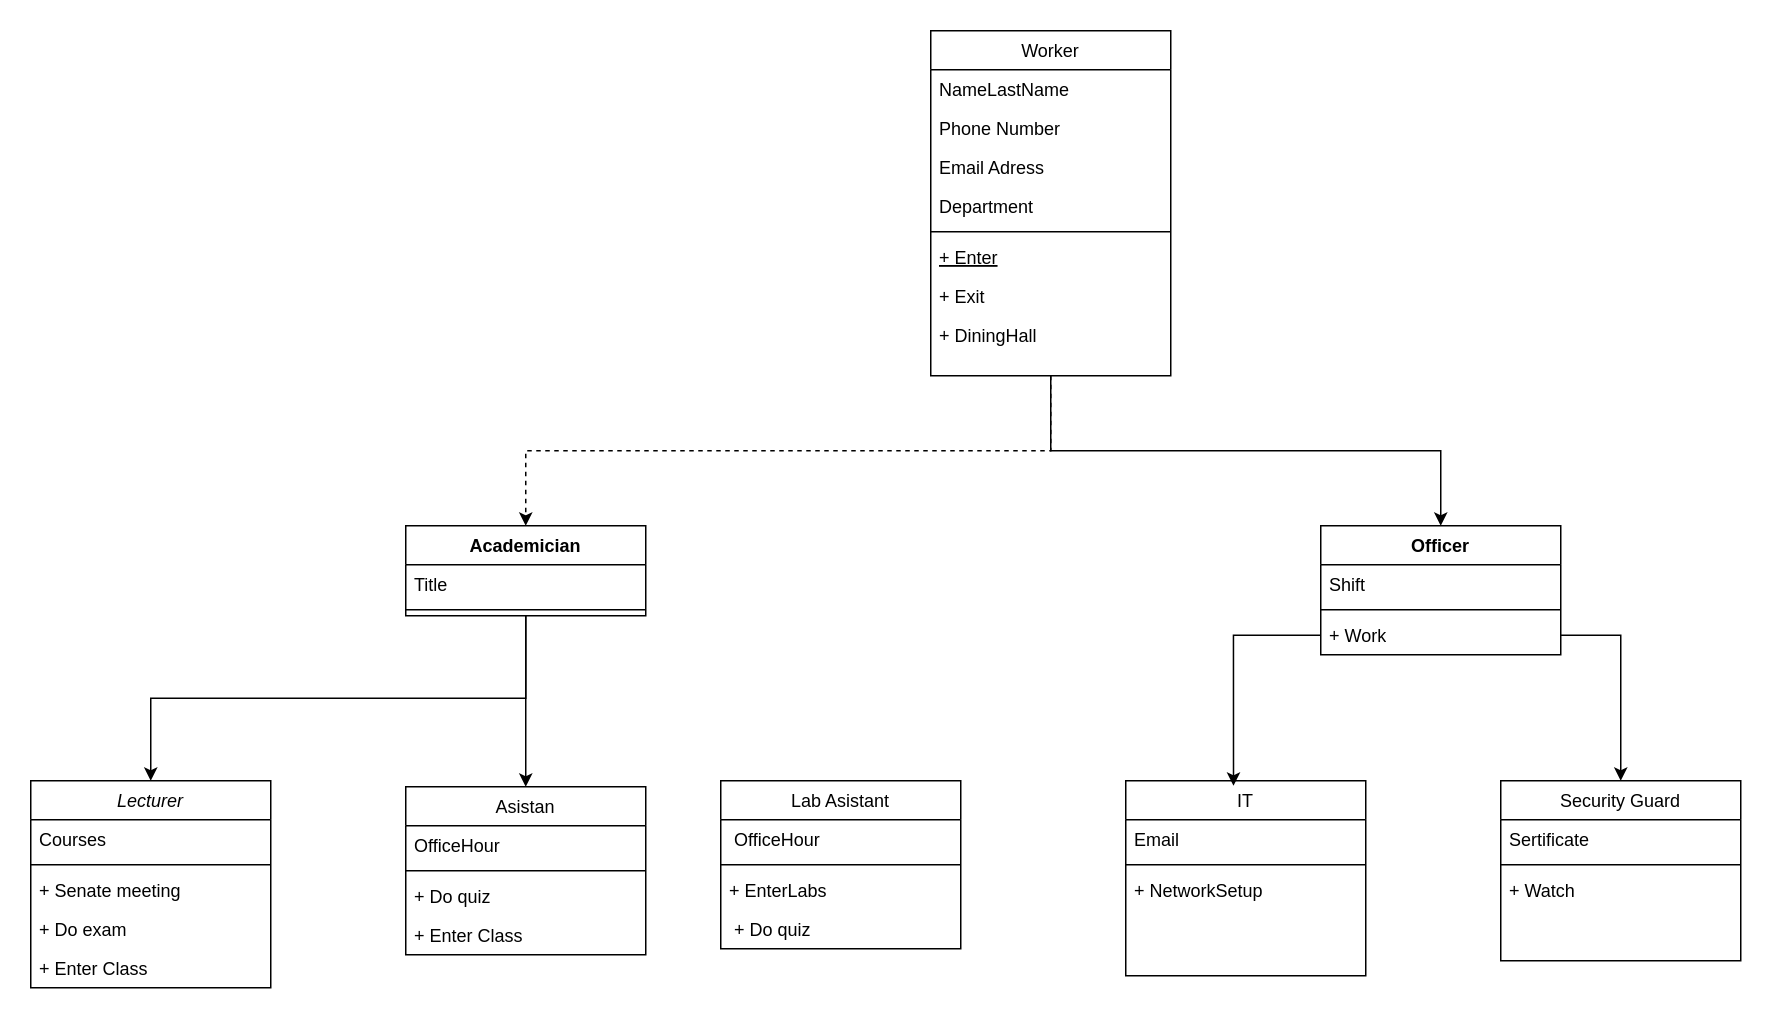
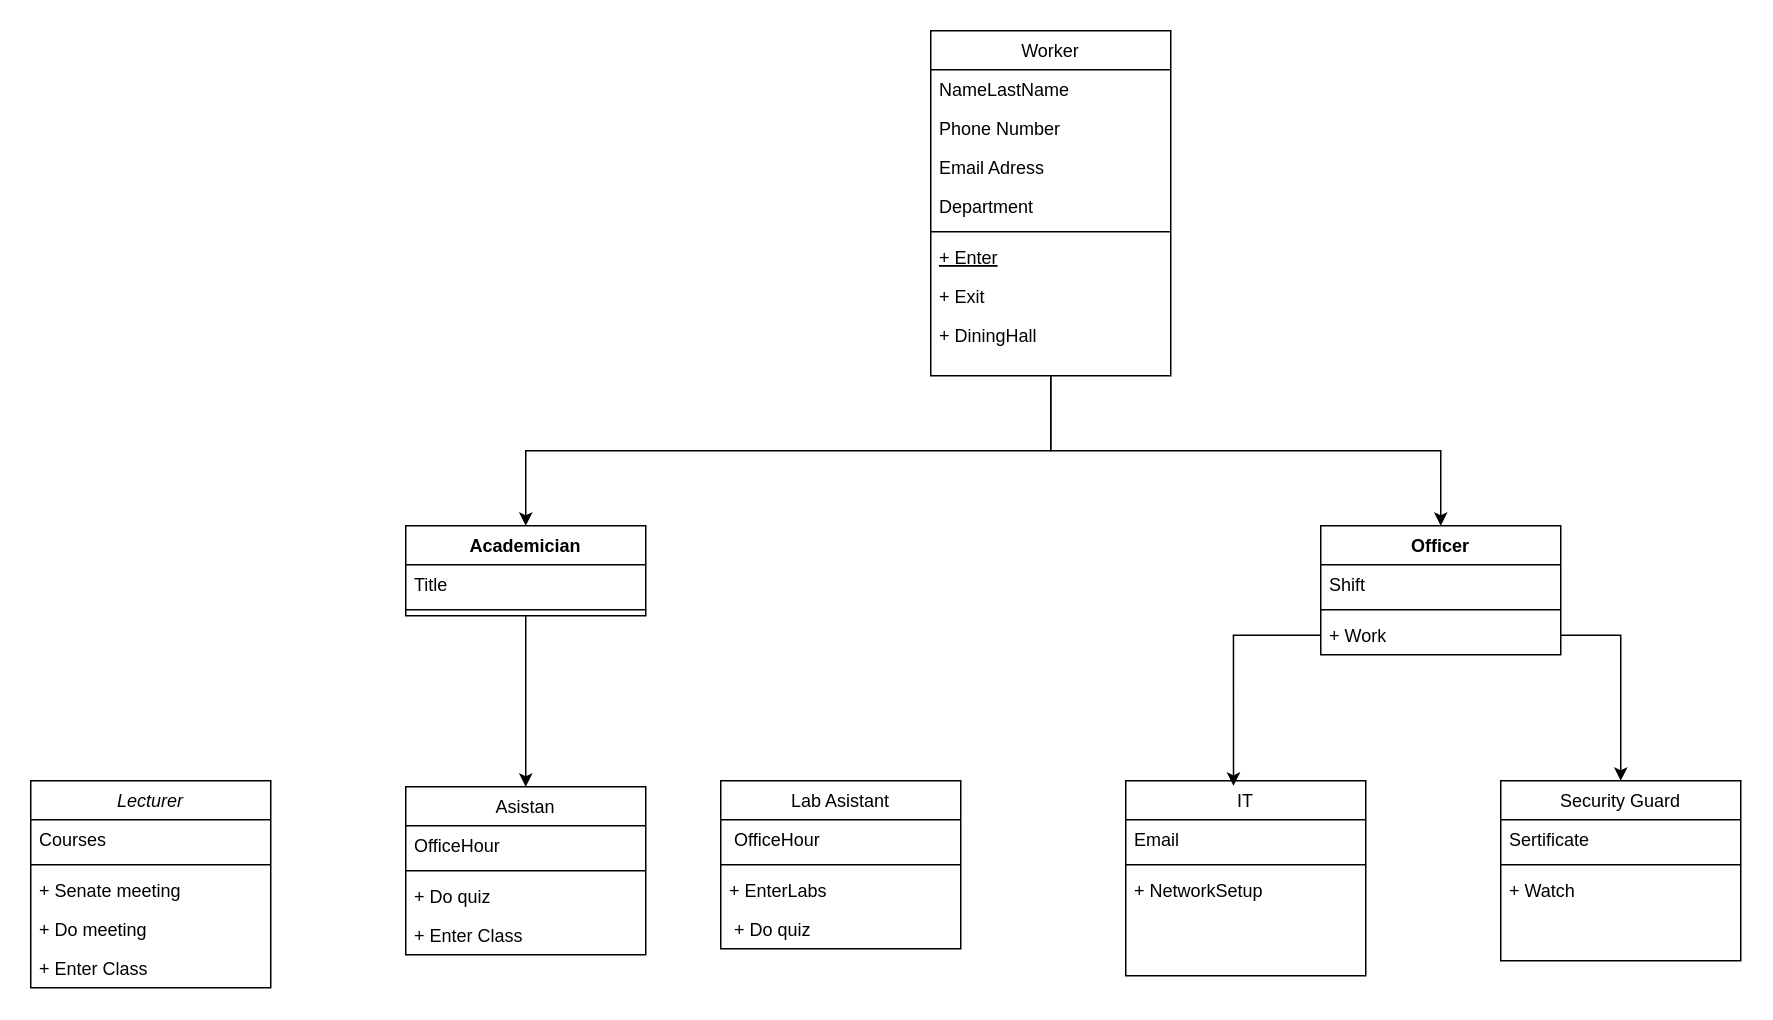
edge "Worker" -> "Academician": style dashed -> solid
edge "Academician" -> "Lecturer": removed
node "+ Do exam": label "+ Do exam" -> "+ Do meeting"
